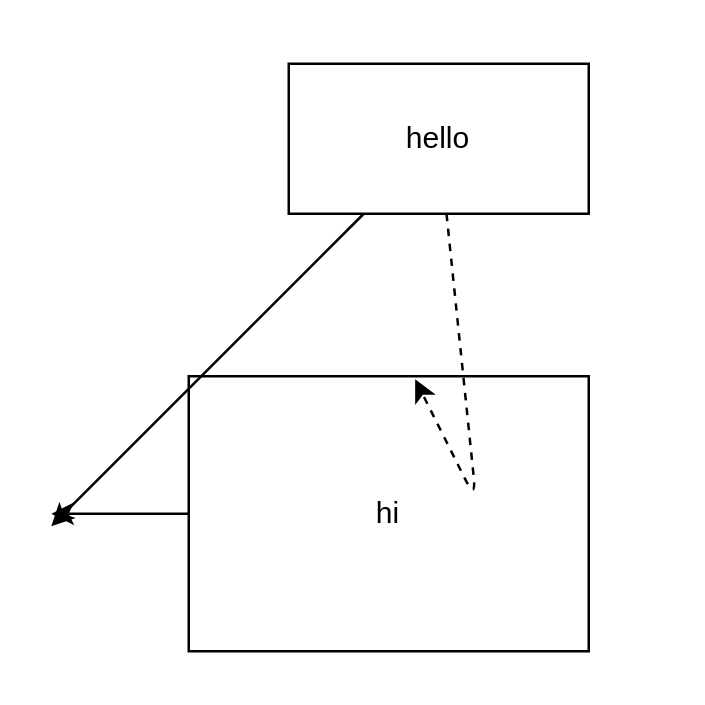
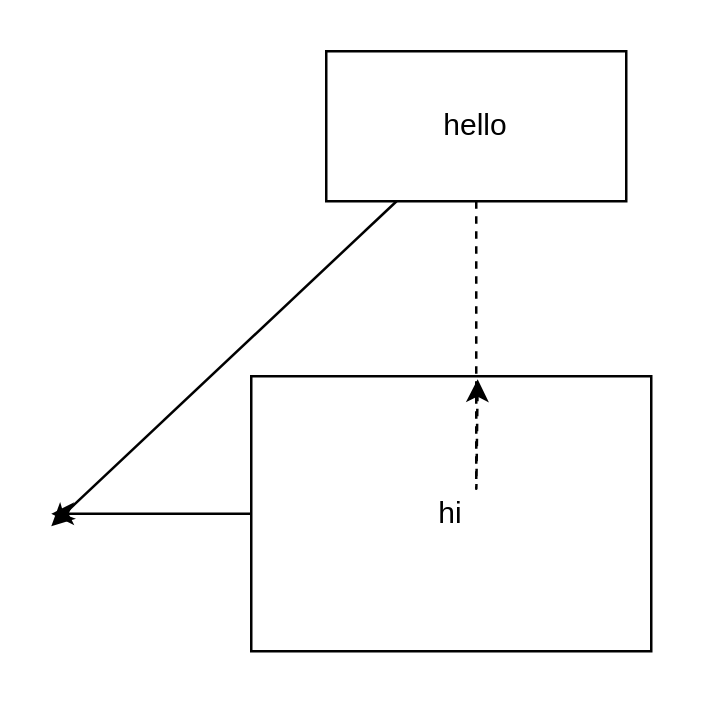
node "hello": moved (439, 139) -> (476, 126)
node "hi": moved (389, 514) -> (451, 514)
